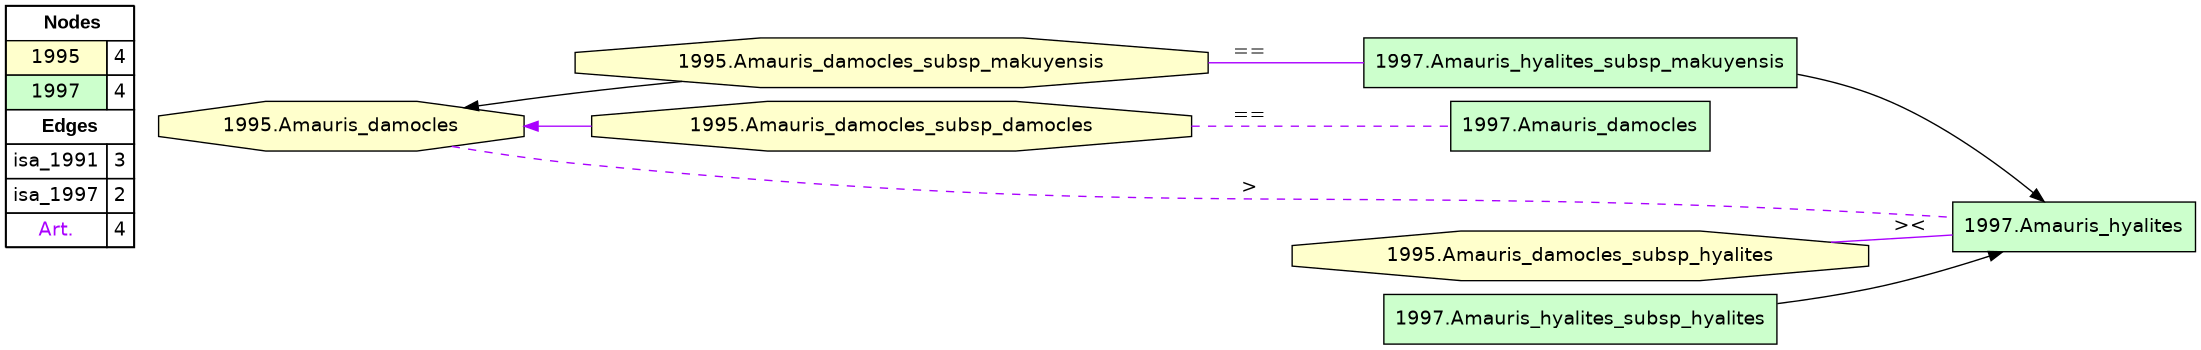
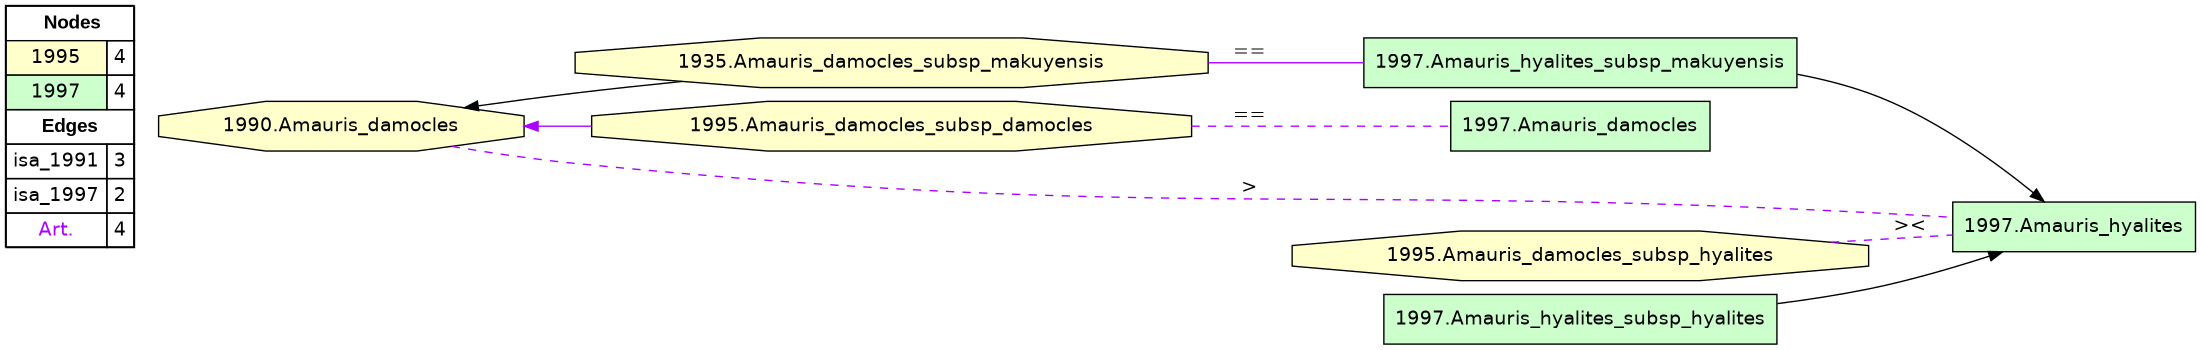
node "1995.Amauris_damocles_subsp_makuyensis": label "1995.Amauris_damocles_subsp_makuyensis" -> "1935.Amauris_damocles_subsp_makuyensis"
node "1995.Amauris_damocles": label "1995.Amauris_damocles" -> "1990.Amauris_damocles"
edge "1997.Amauris_hyalites" -- "1995.Amauris_damocles_subsp_hyalites": style solid -> dashed
